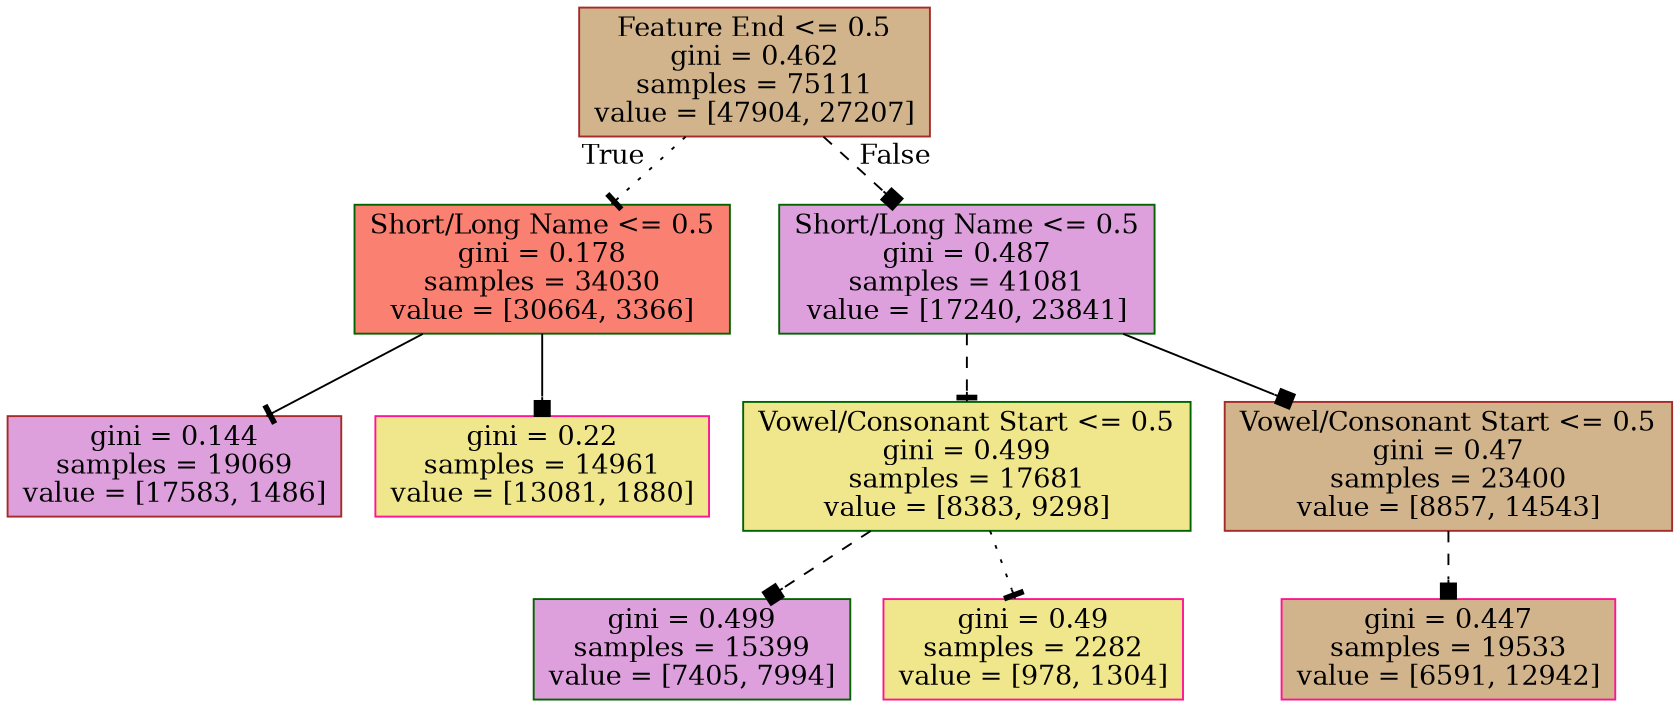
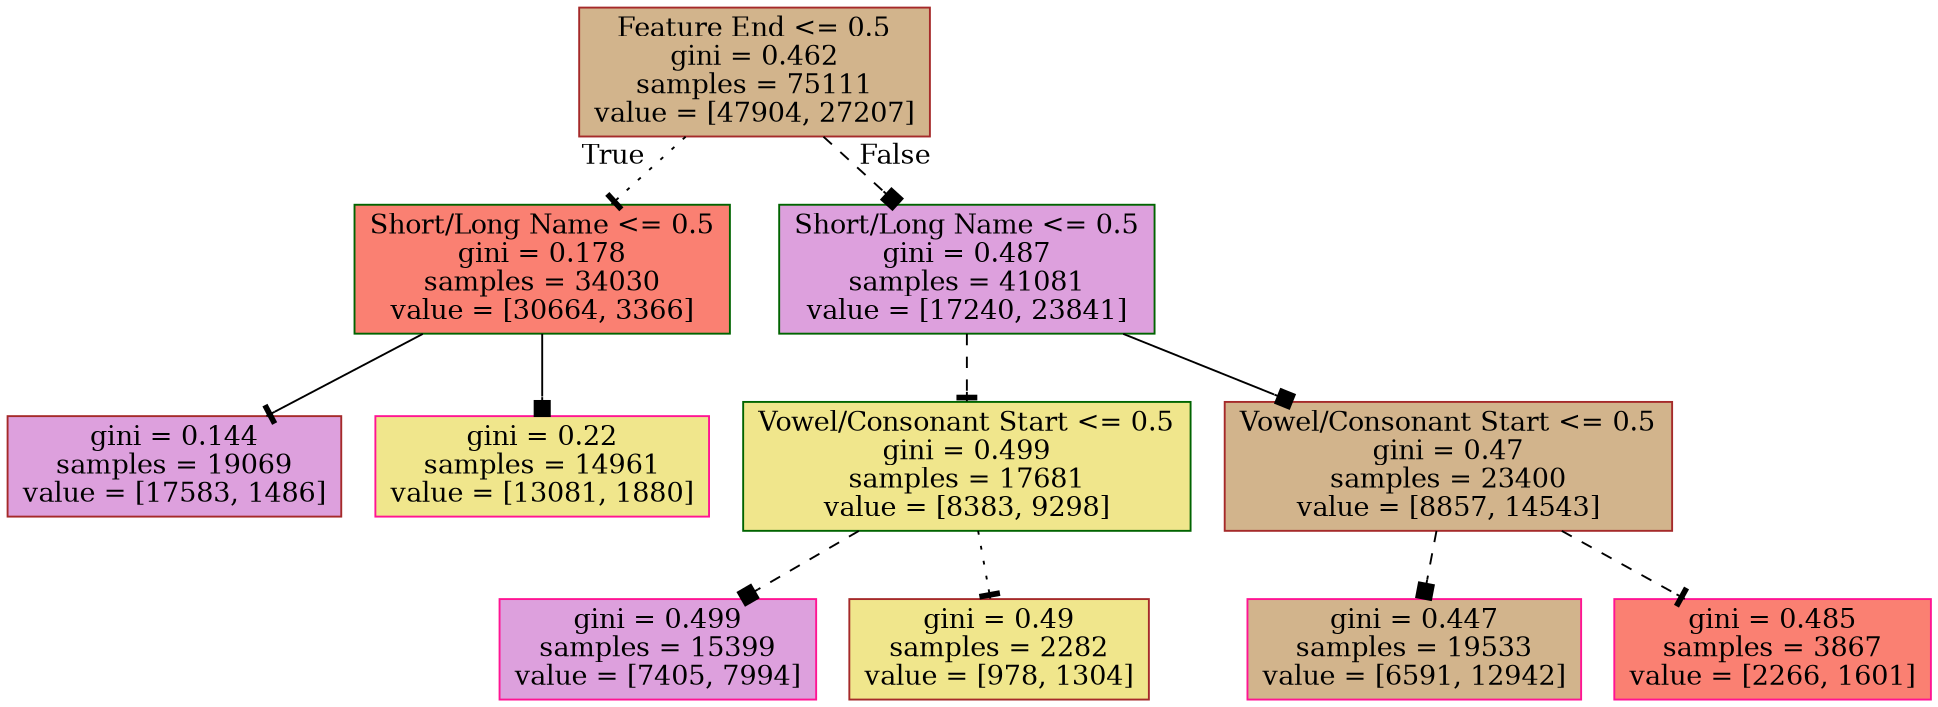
node "gini = 0.499 samples = 15399 value = [7405, 7994]": color darkgreen -> deeppink
node "gini = 0.49 samples = 2282 value = [978, 1304]": color deeppink -> brown
node "gini = 0.485 samples = 3867 value = [2266, 1601]": added
